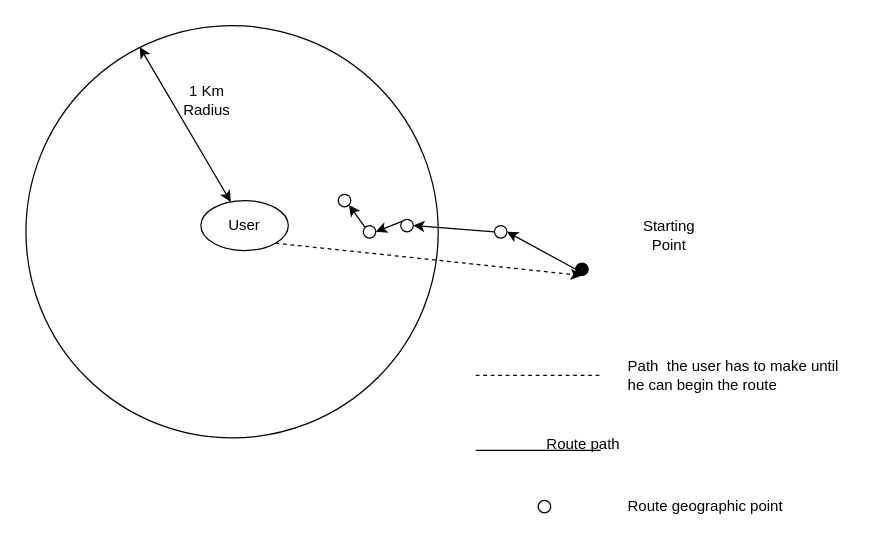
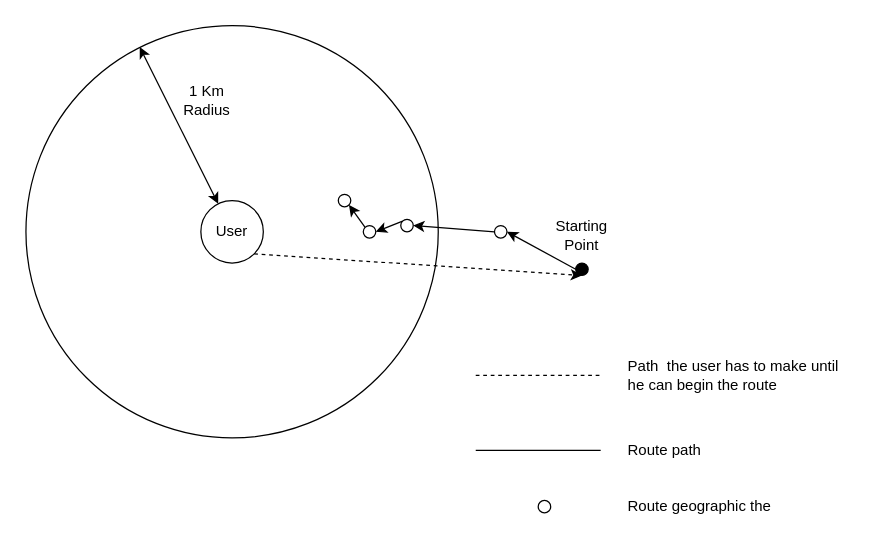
node "User": size 88x50 -> 63x63
node "Starting Point": moved (669, 235) -> (582, 235)
node "Route path": moved (588, 444) -> (669, 451)
node "Route geographic point": label "Route geographic point" -> "Route geographic the"
